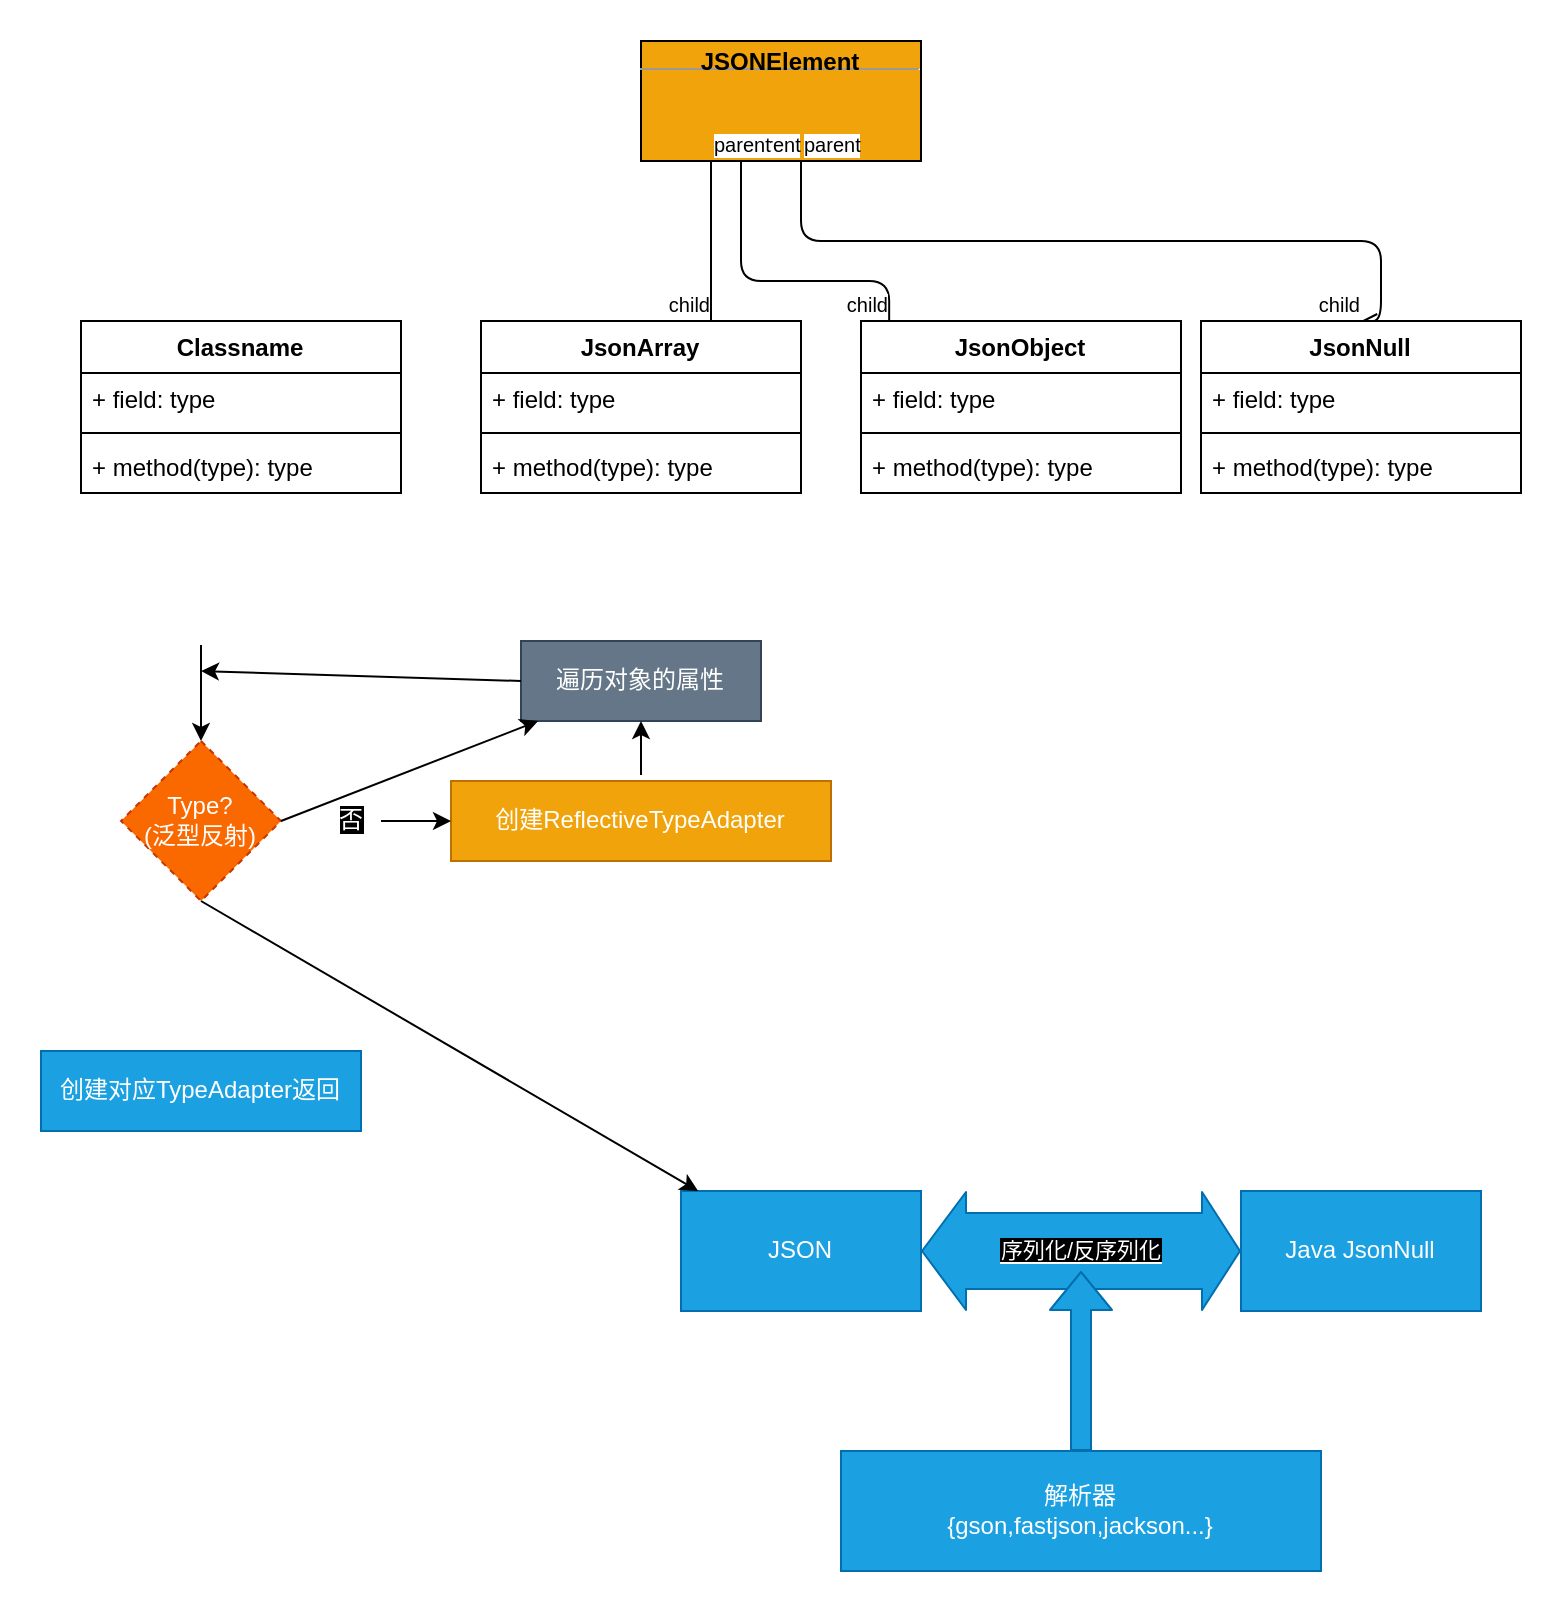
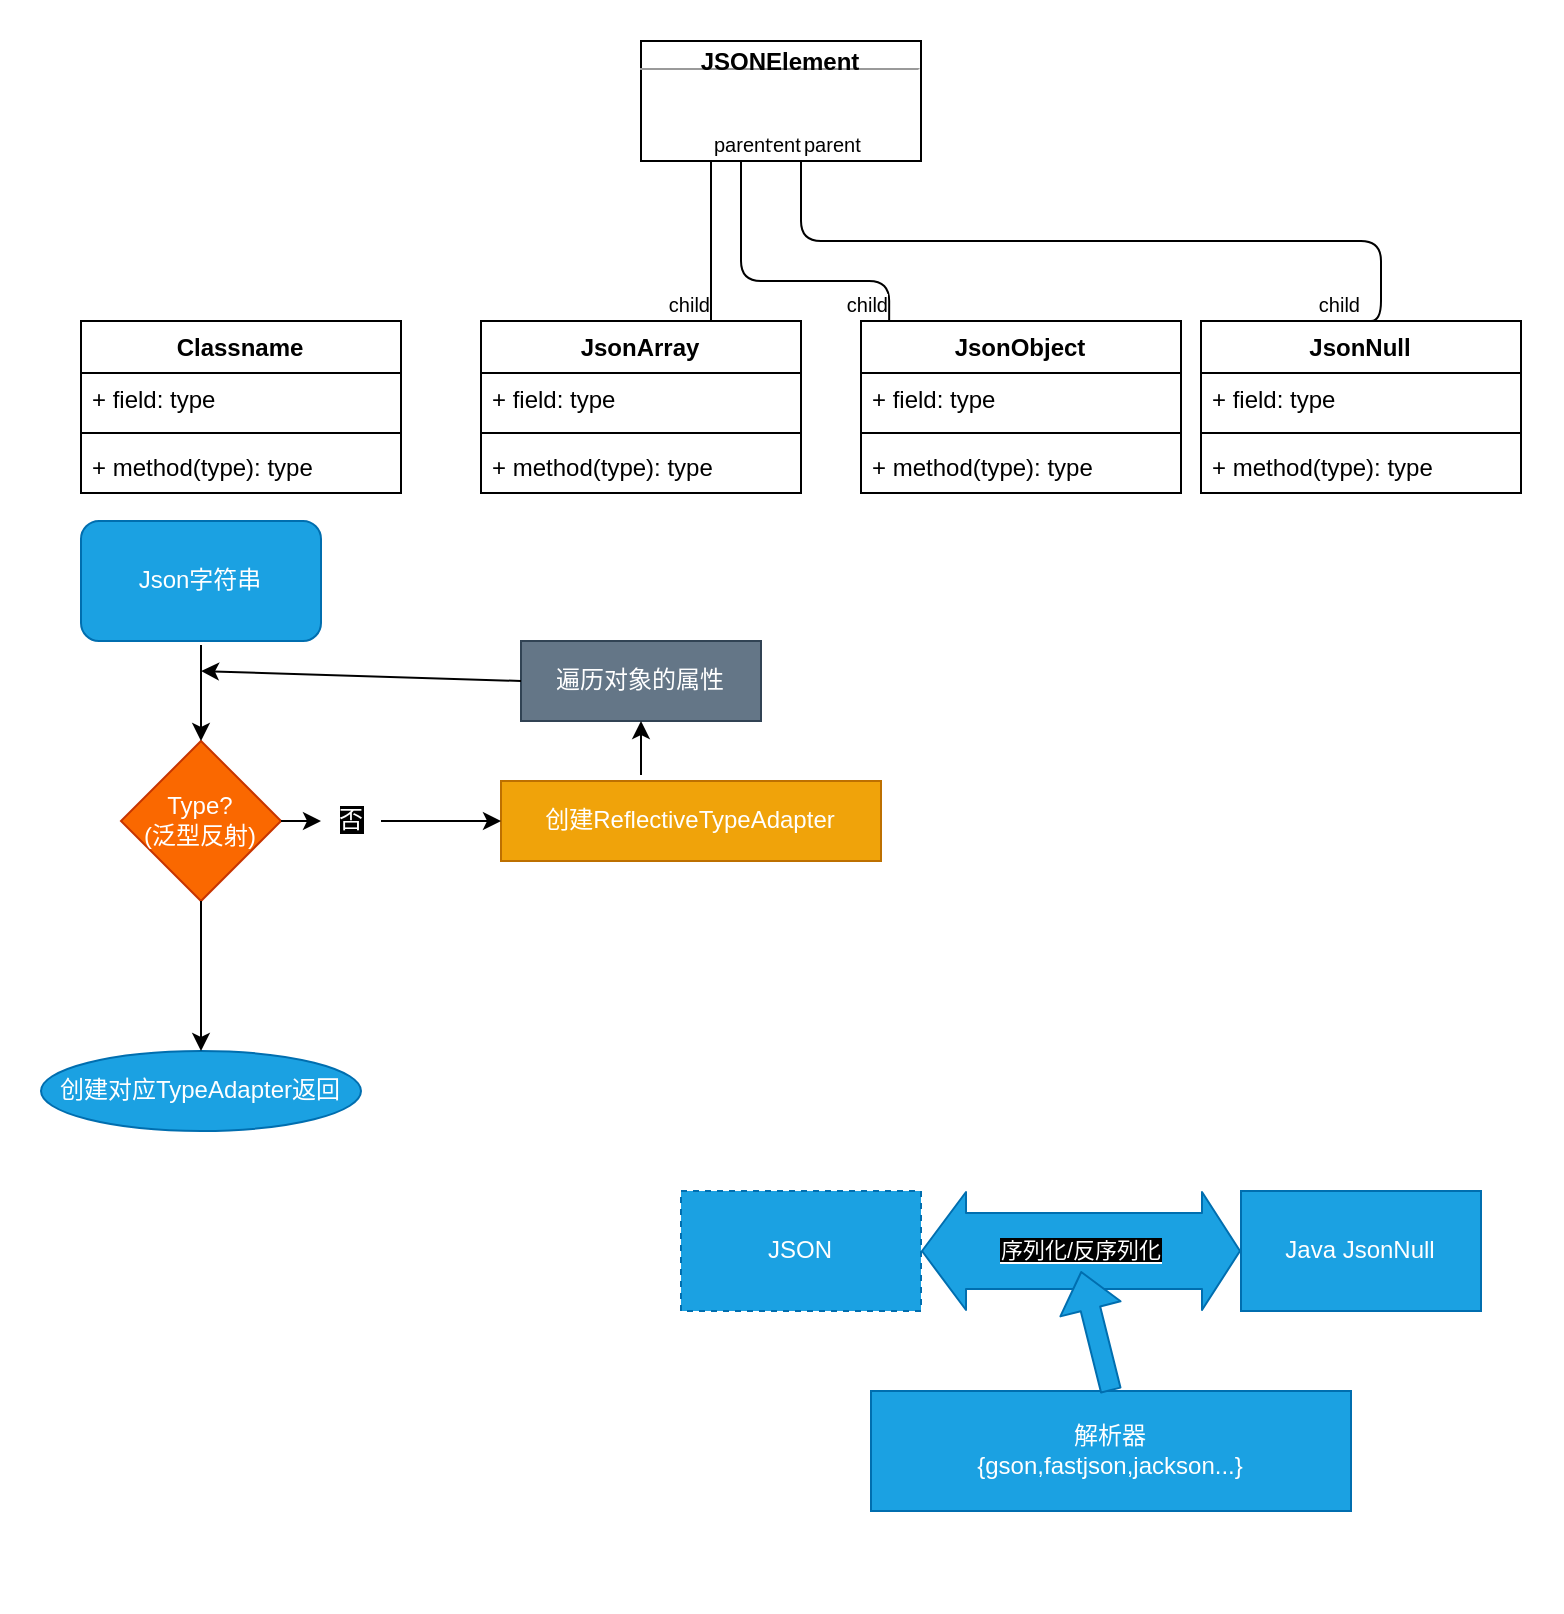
node "JSONElement": fillcolor #f0a30a -> #ffffff
edge "JSONElement" -> "JsonNull": arrowhead open -> none
node "Json字符串": added
edge "Type? (泛型反射)" -> "遍历对象的属性": now "Type? (泛型反射)" -> "否"
node "Type? (泛型反射)": style dashed -> solid
node "创建ReflectiveTypeAdapter": moved (641, 821) -> (691, 821)
edge "Type? (泛型反射)" -> "JSON": now "Type? (泛型反射)" -> "创建对应TypeAdapter返回"
node "创建对应TypeAdapter返回": shape rectangle -> ellipse
node "JSON": style solid -> dashed
node "解析器 {gson,fastjson,jackson...}": moved (1081, 1511) -> (1111, 1451)
